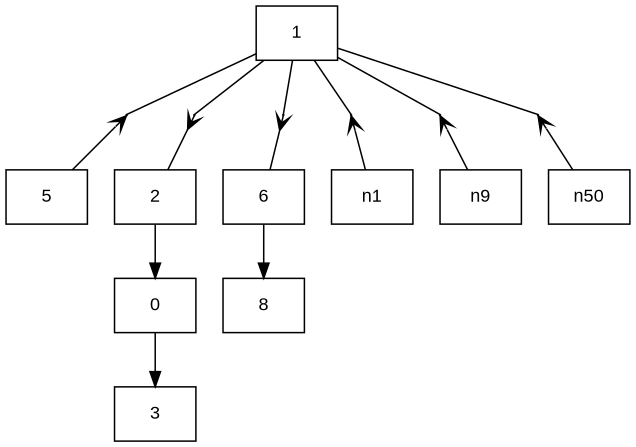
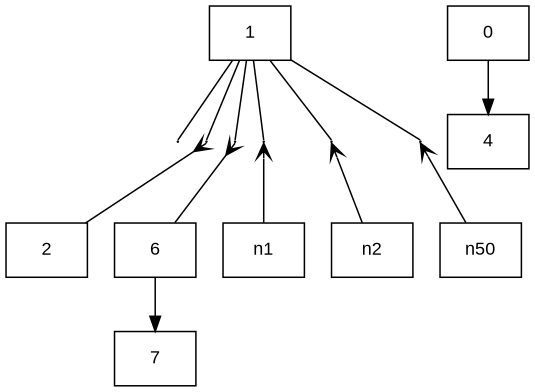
node "5": removed
node "n9": label "n9" -> "n2"
edge "2" -> "0": removed
node "8": label "8" -> "7"
node "3": label "3" -> "4"
